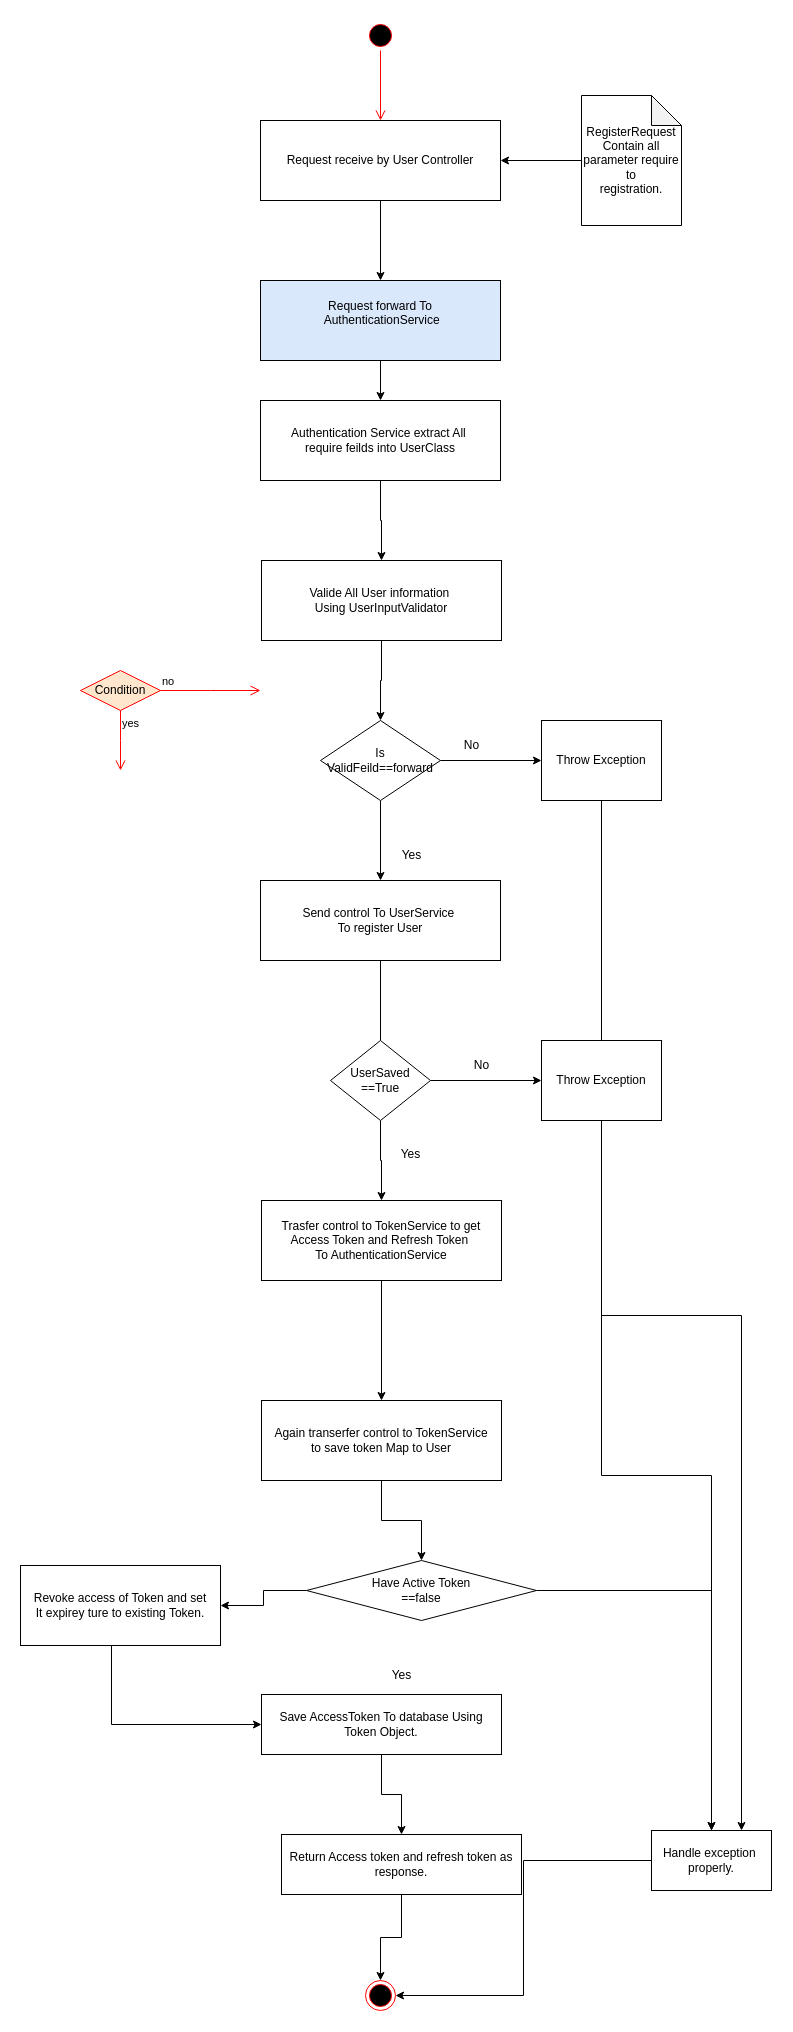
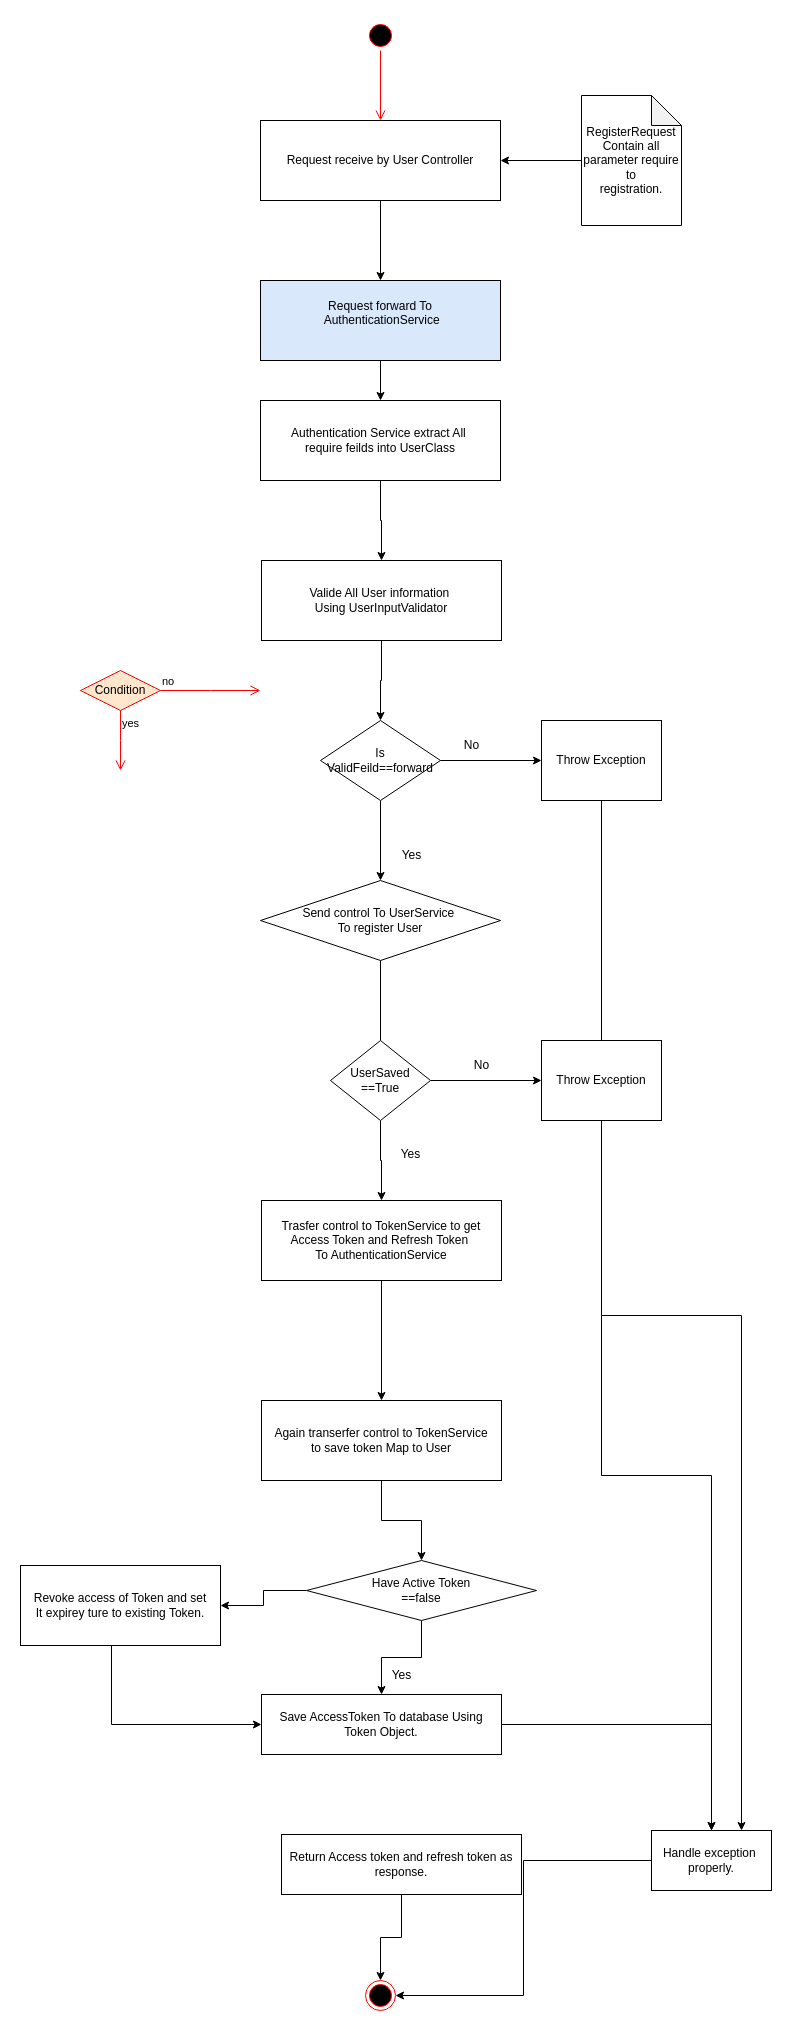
node "Send control To UserService To register User": shape rectangle -> diamond
edge "Have Active Token ==false" -> "Handle exception properly.": now "Have Active Token ==false" -> "Save AccessToken To database Using Token Object."
edge "Save AccessToken To database Using Token Object." -> "Return Access token and refresh token as response.": now "Save AccessToken To database Using Token Object." -> "Handle exception properly."
